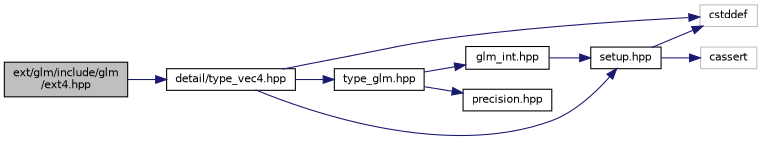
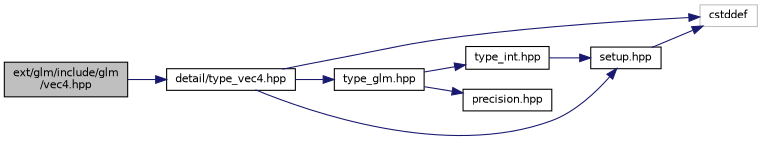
node "glm_int.hpp": label "glm_int.hpp" -> "type_int.hpp"
node "cassert": removed
node "ext/glm/include/glm /ext4.hpp": label "ext/glm/include/glm /ext4.hpp" -> "ext/glm/include/glm /vec4.hpp"
